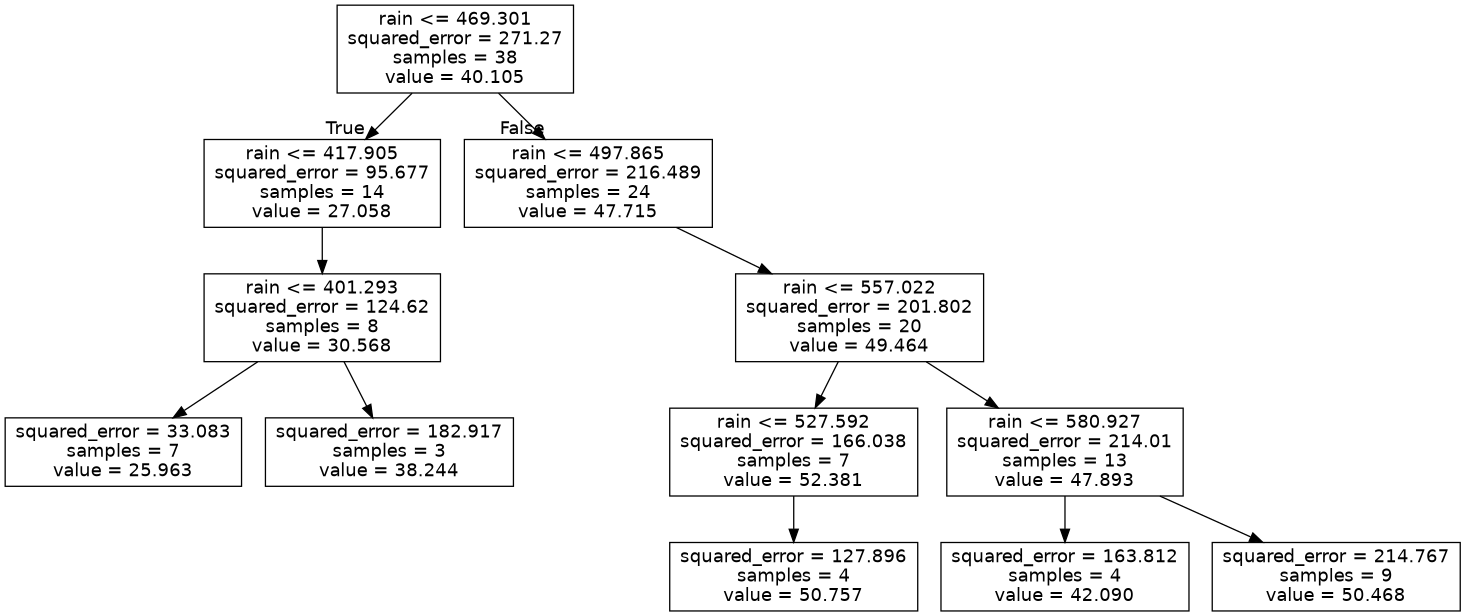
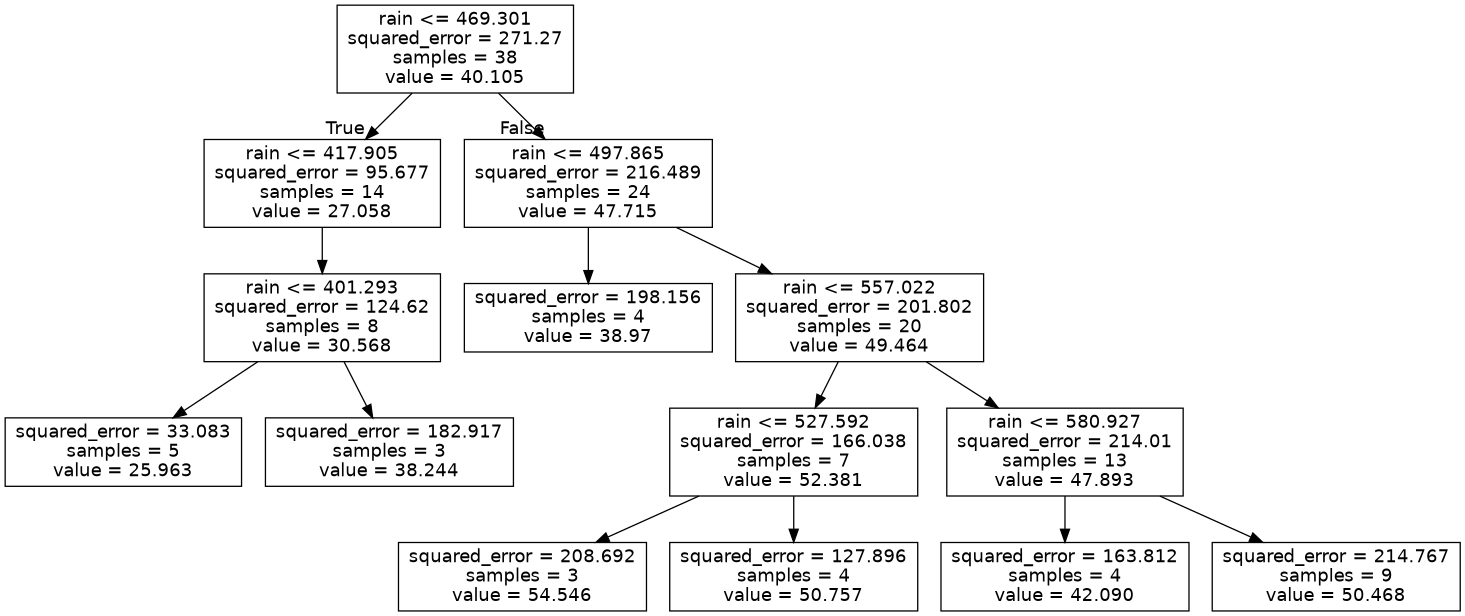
node "squared_error = 198.156 samples = 4 value = 38.97": added
node "squared_error = 33.083 samples = 7 value = 25.963": label "squared_error = 33.083 samples = 7 value = 25.963" -> "squared_error = 33.083 samples = 5 value = 25.963"
node "squared_error = 208.692 samples = 3 value = 54.546": added
